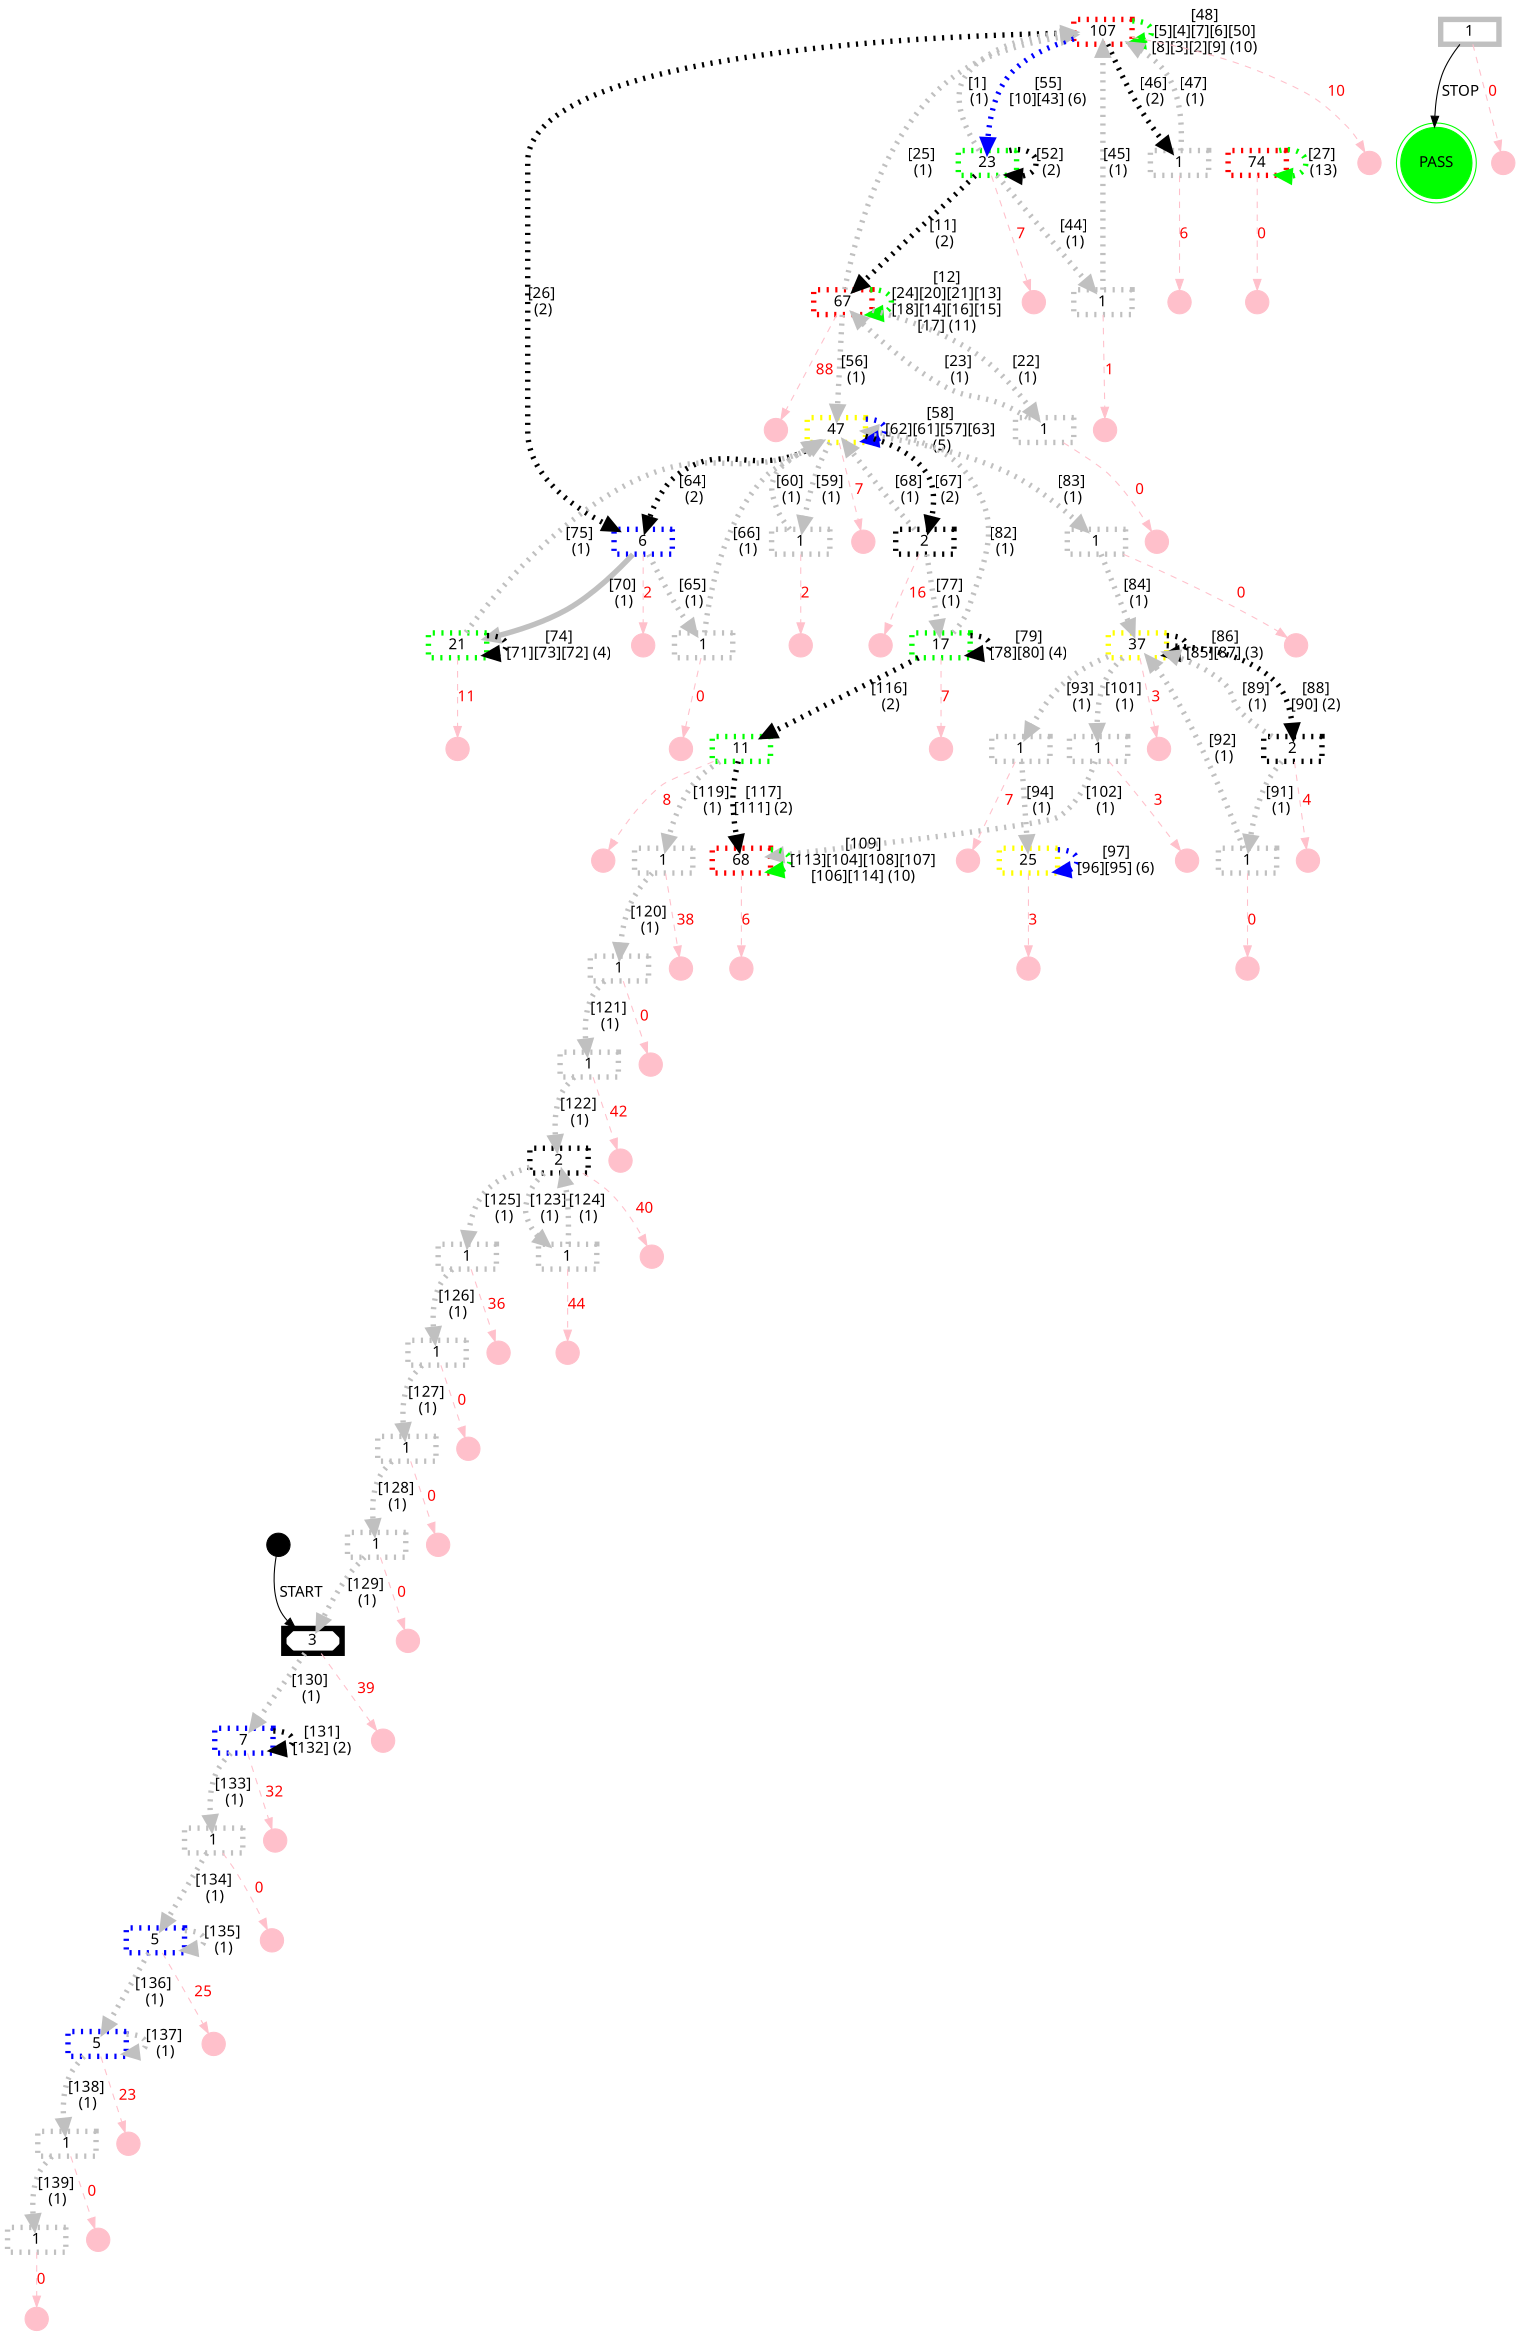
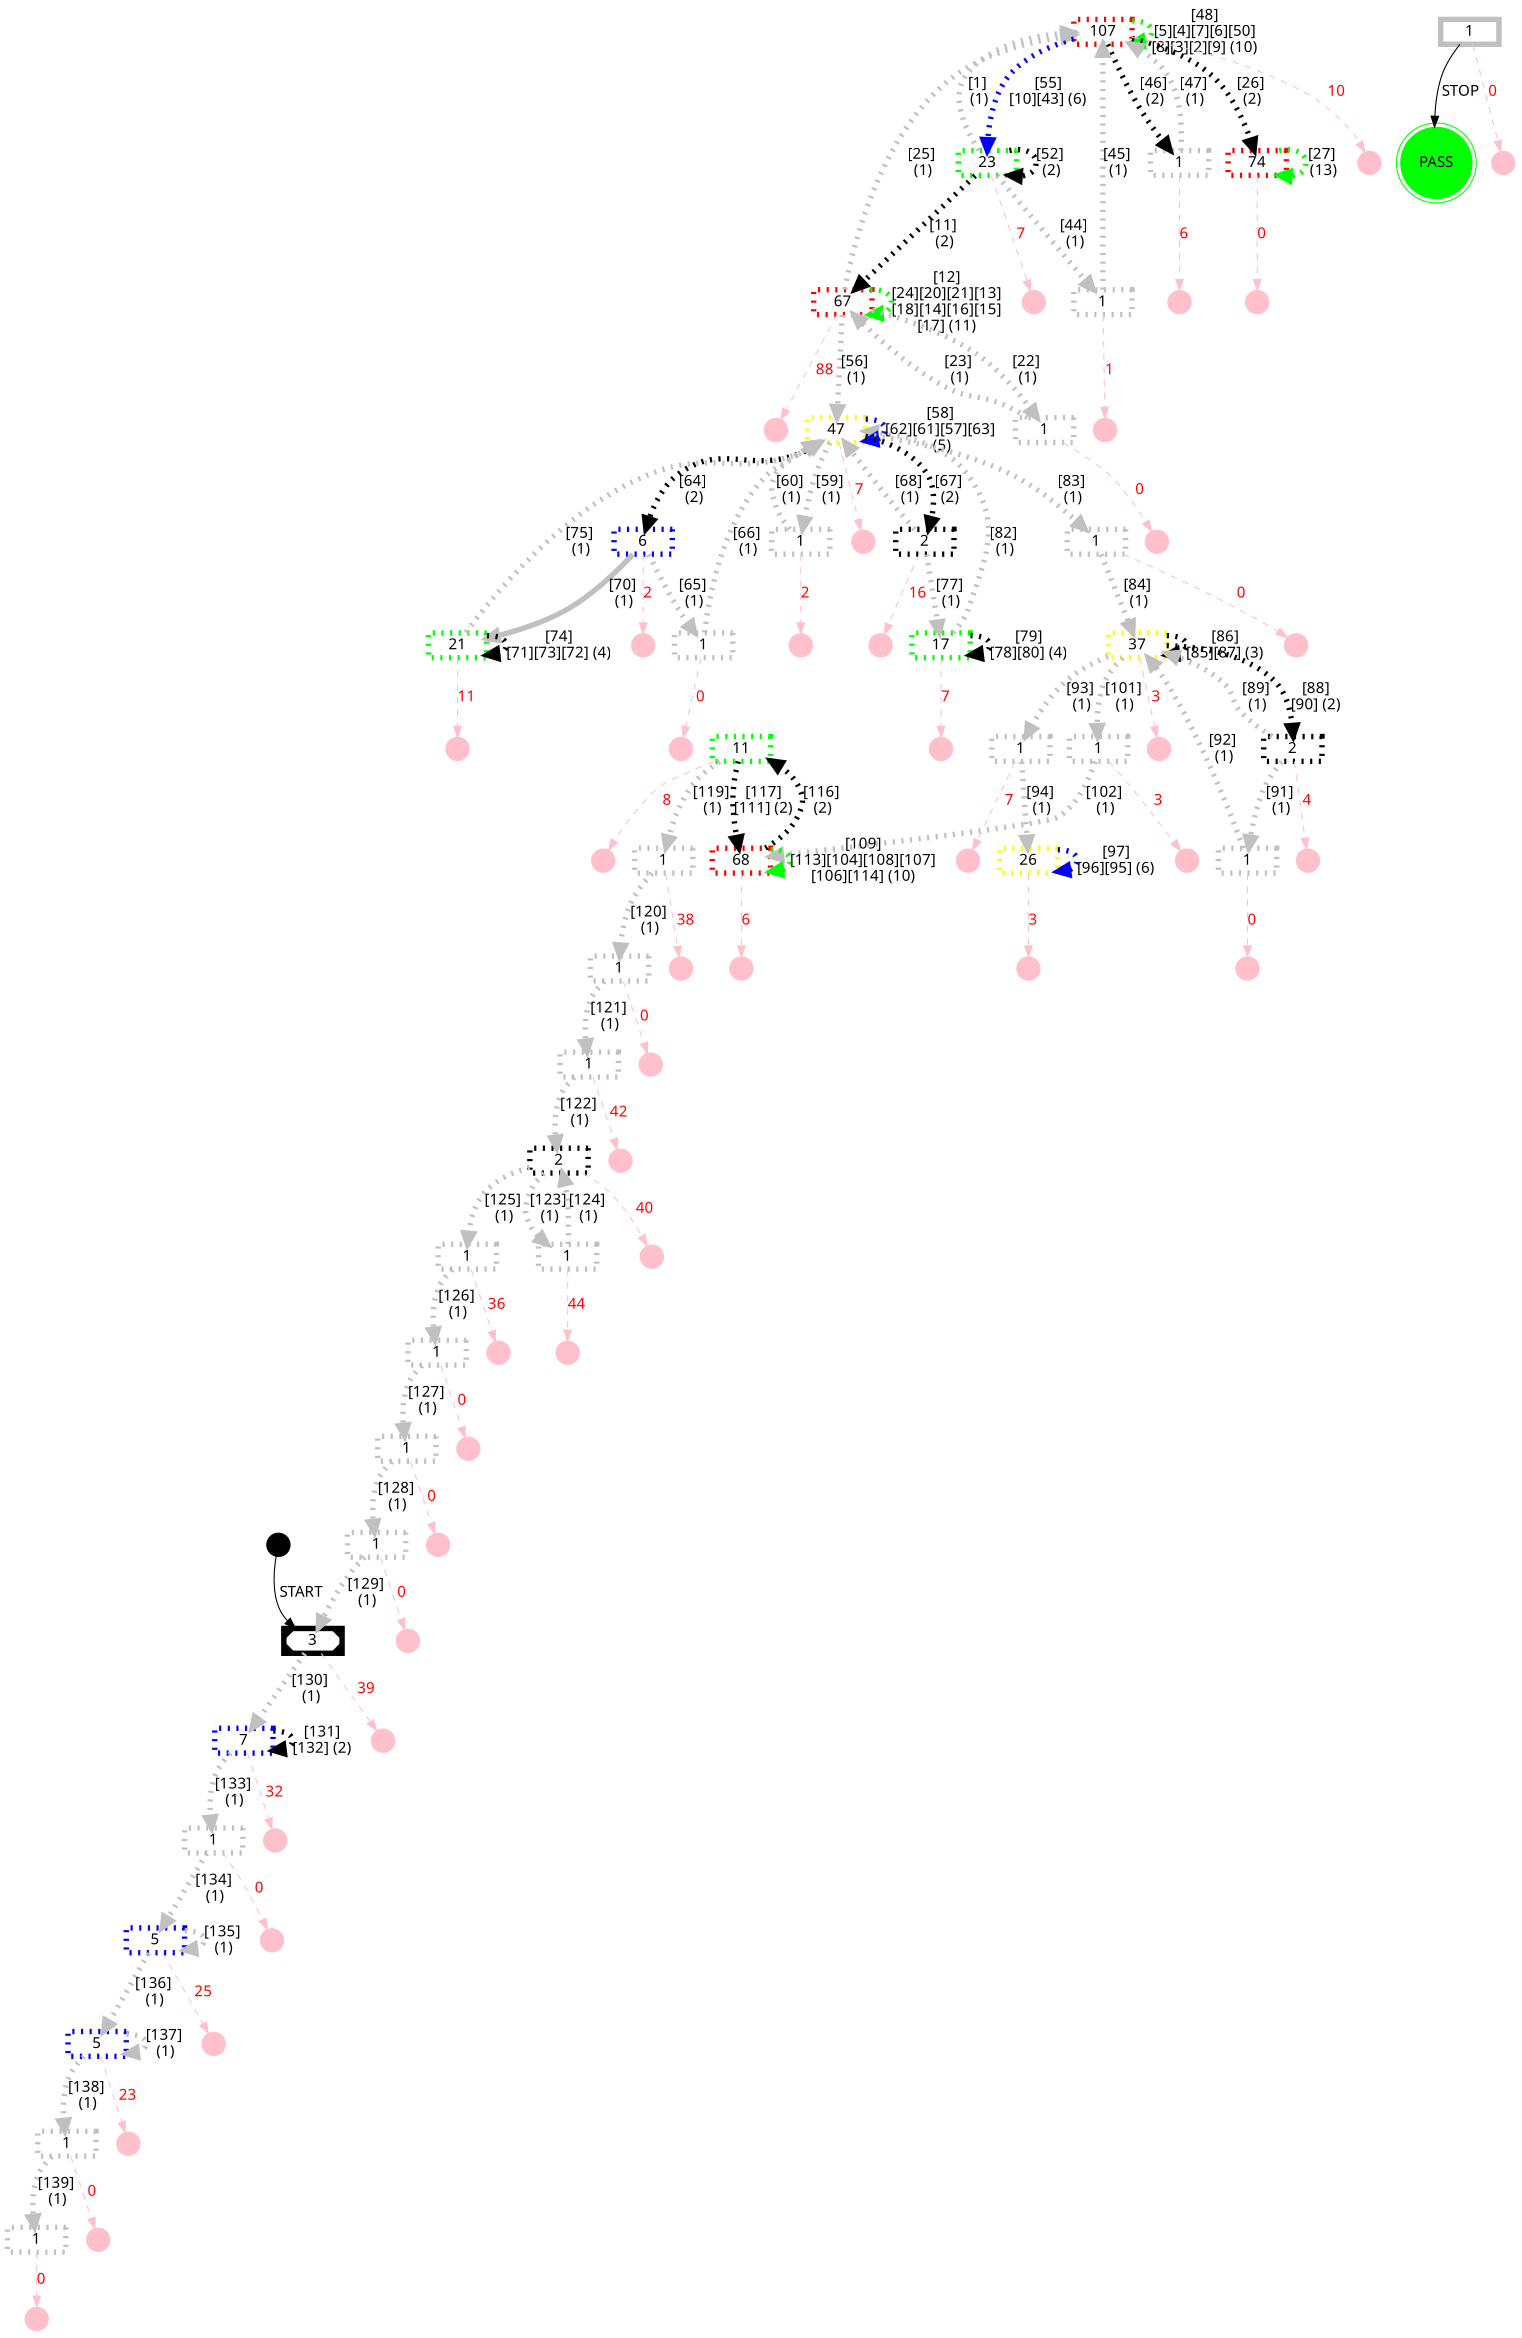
edge "107" -> "6": now "107" -> "74"
edge "17" -> "11": now "68" -> "11"
node "25": label "25" -> "26"
